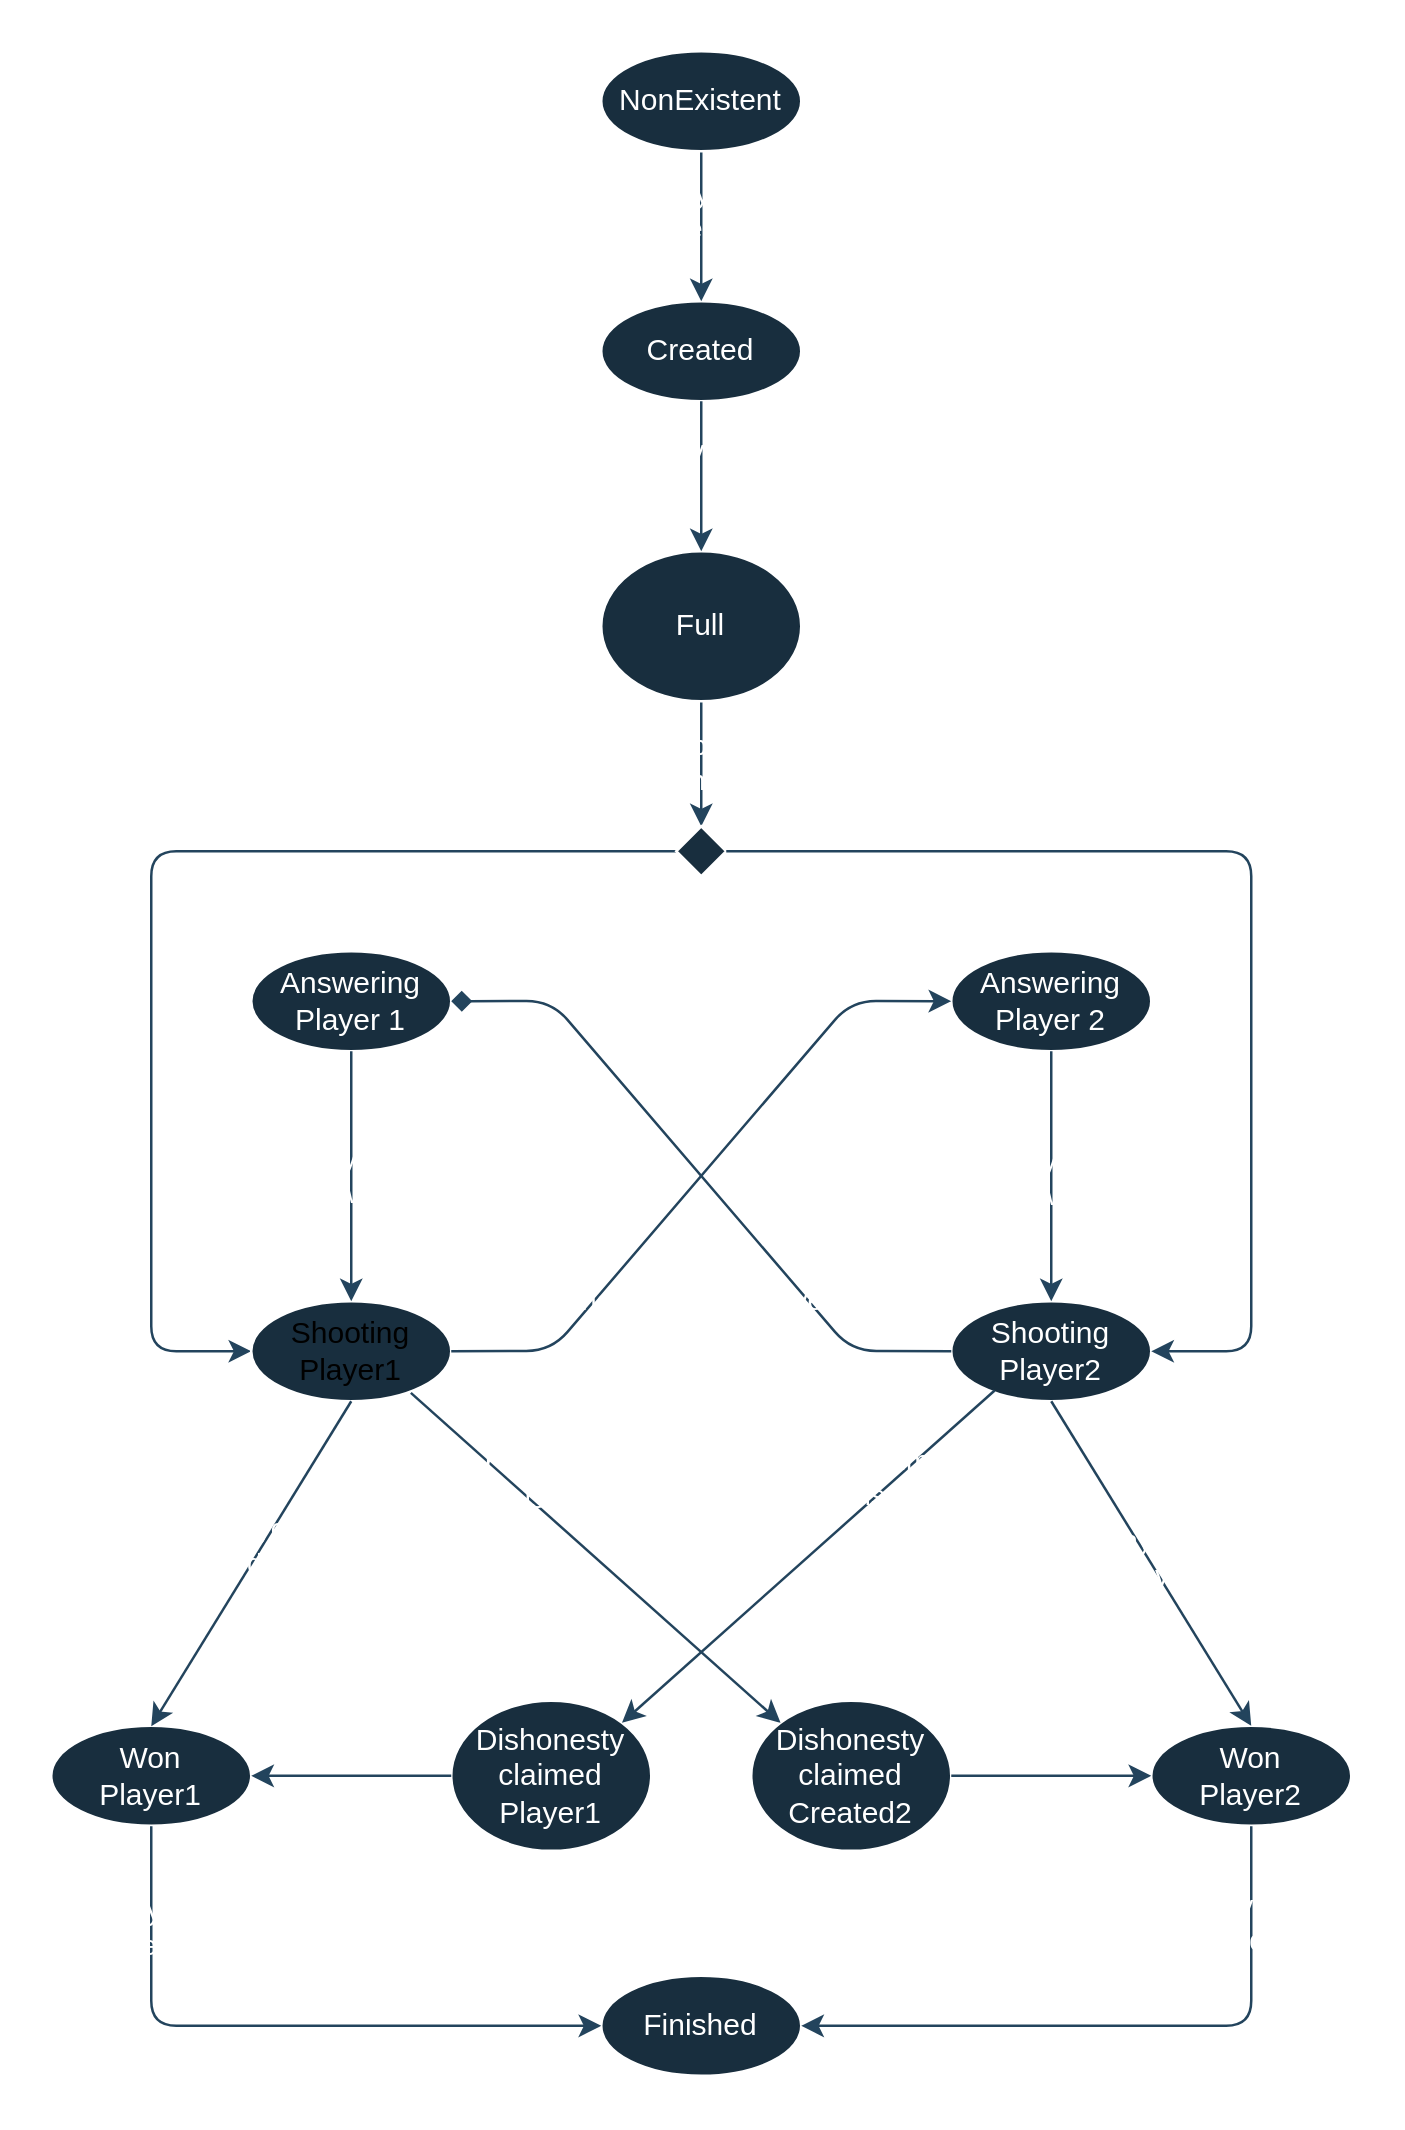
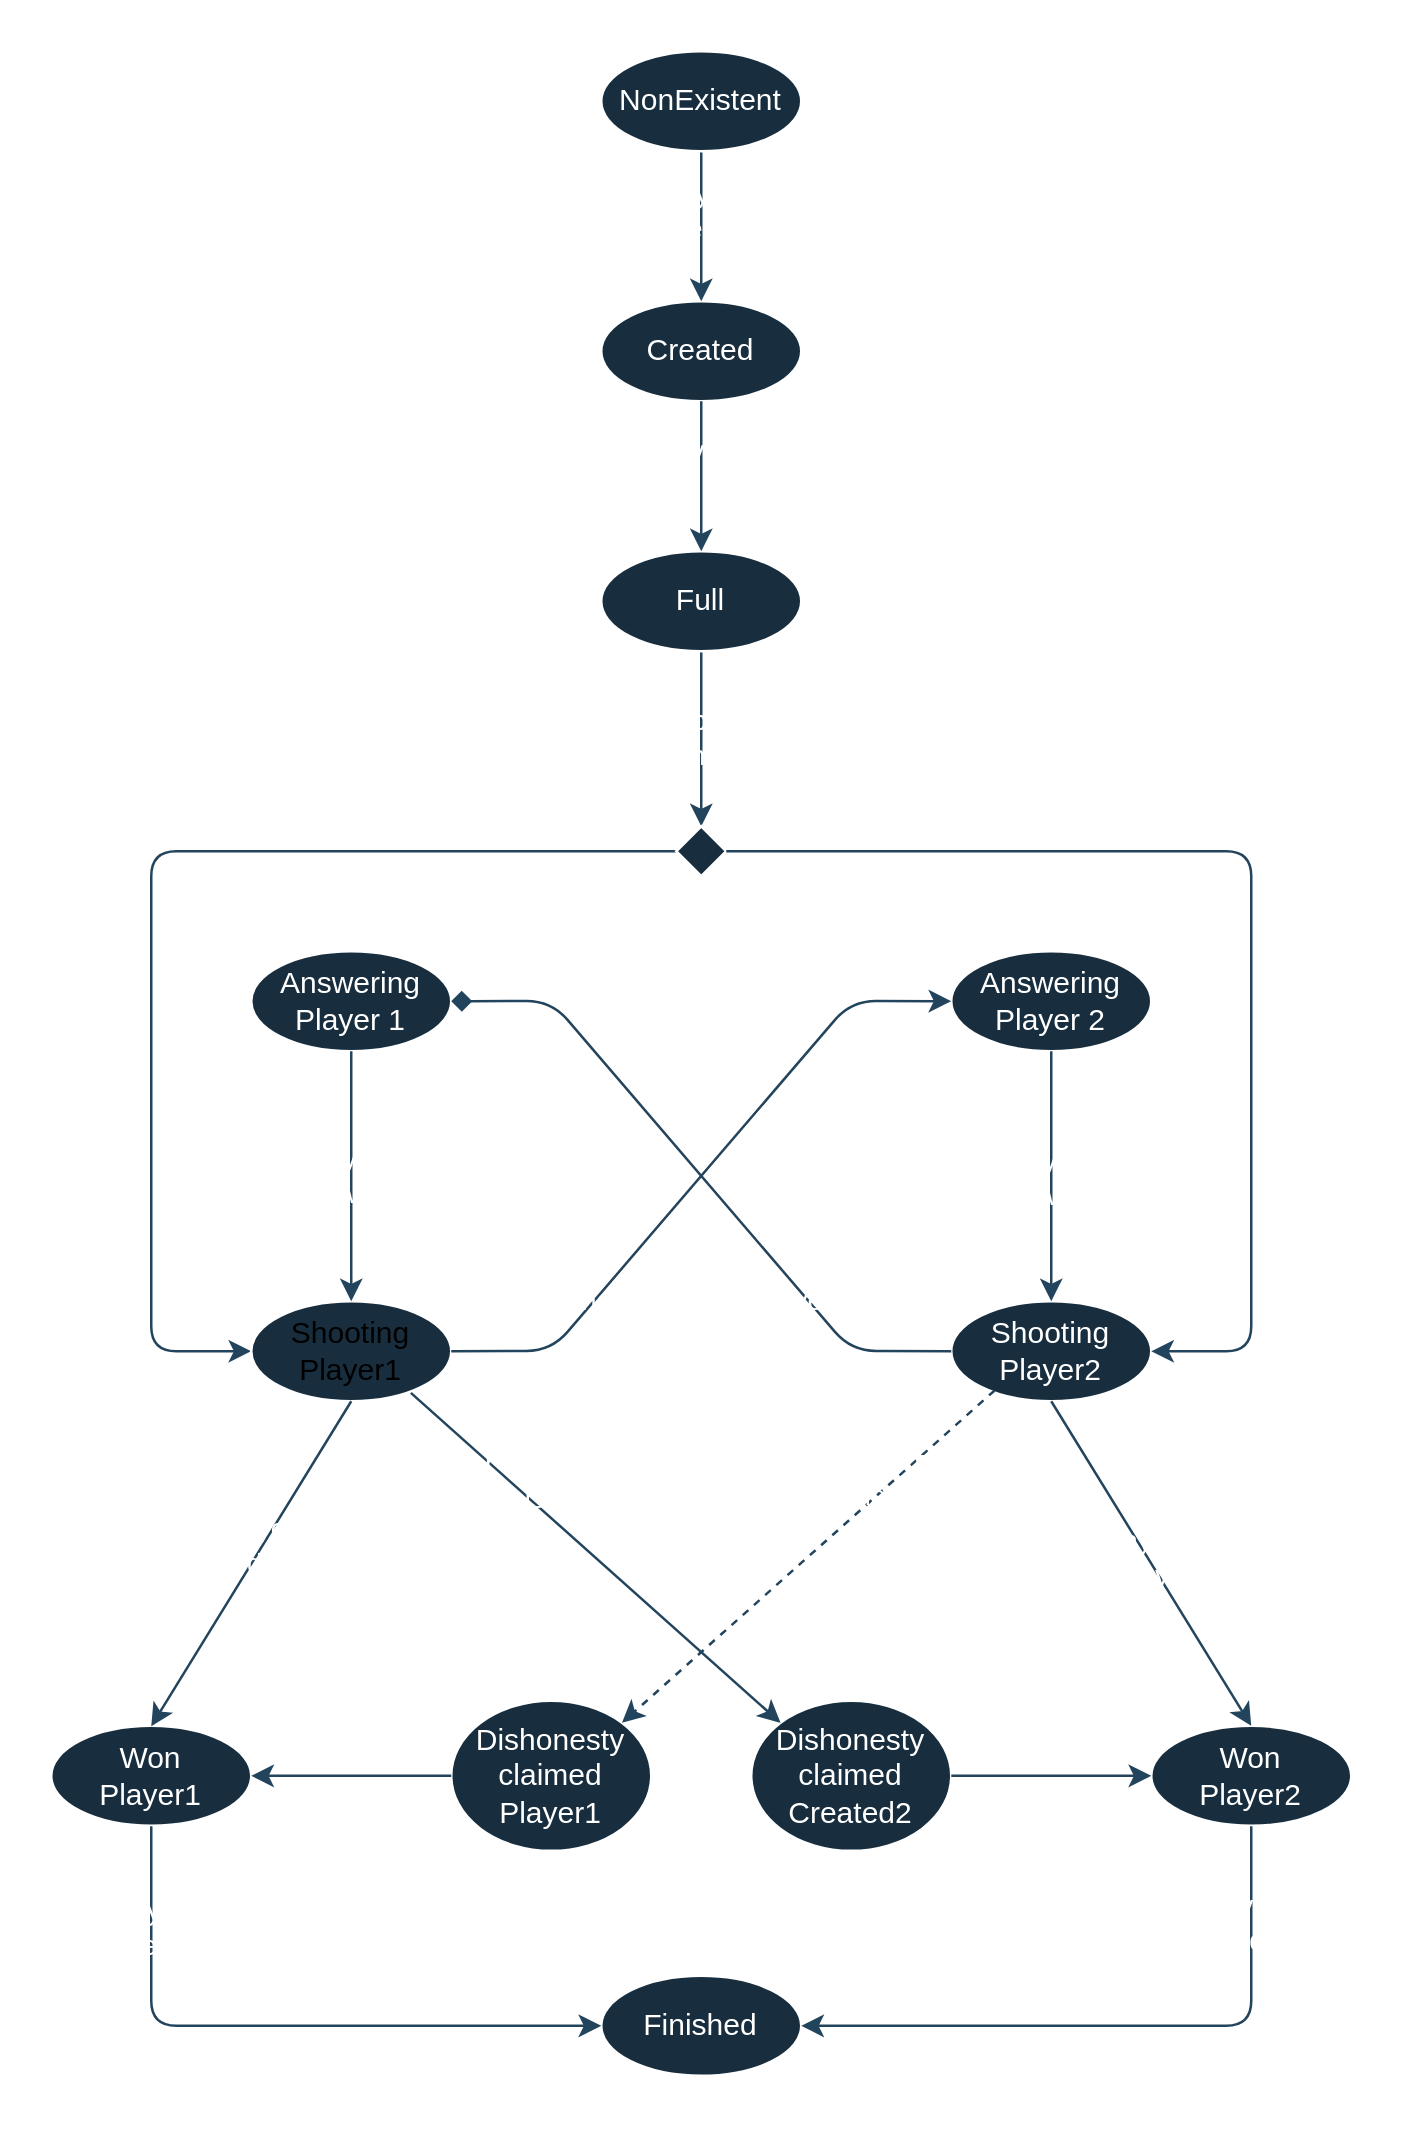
node "Full": size 200x150 -> 200x100
edge "Shooting Player2" -> "Dishonesty claimed Player1": style solid -> dashed
